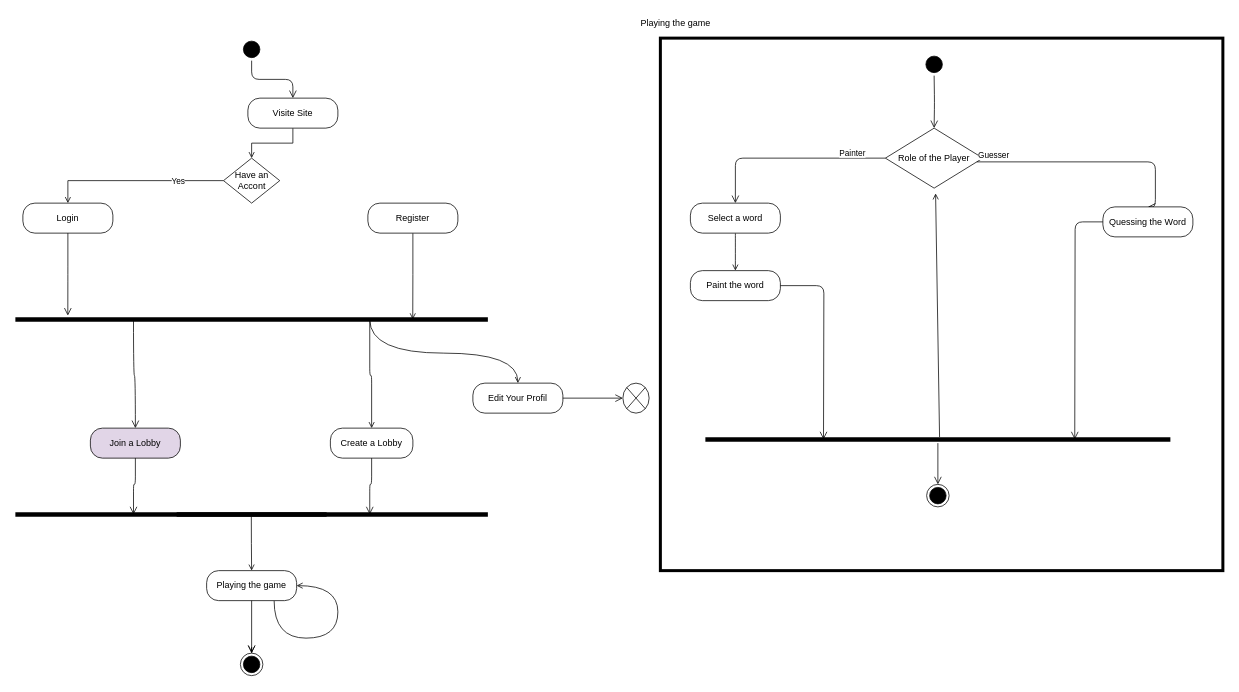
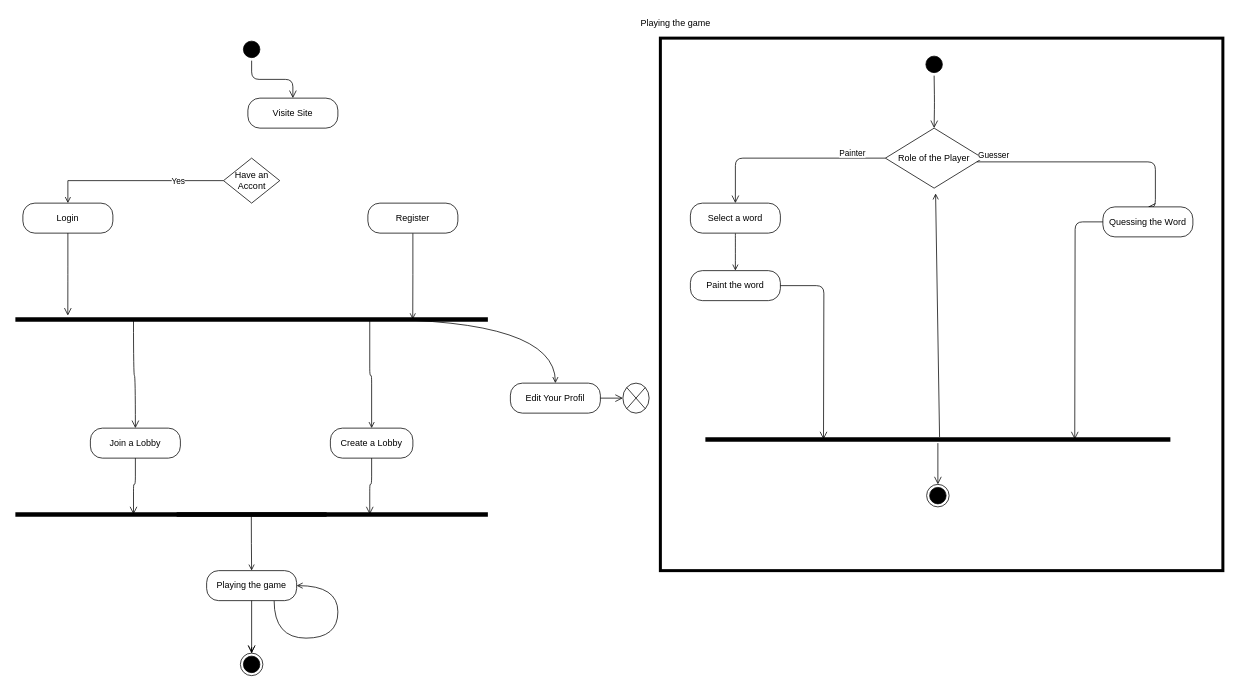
edge "Visite Site" -> "Have an Accont": removed
node "Edit Your Profil": moved (518, 398) -> (555, 398)
node "Join a Lobby": fillcolor #e1d5e7 -> #ffffff
